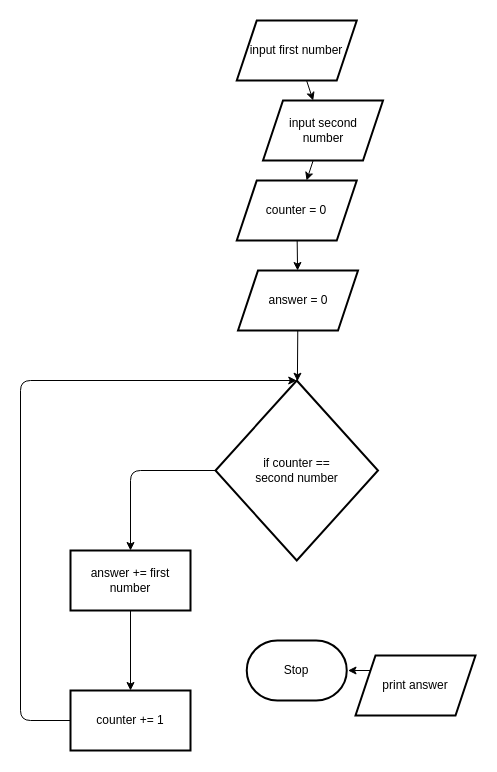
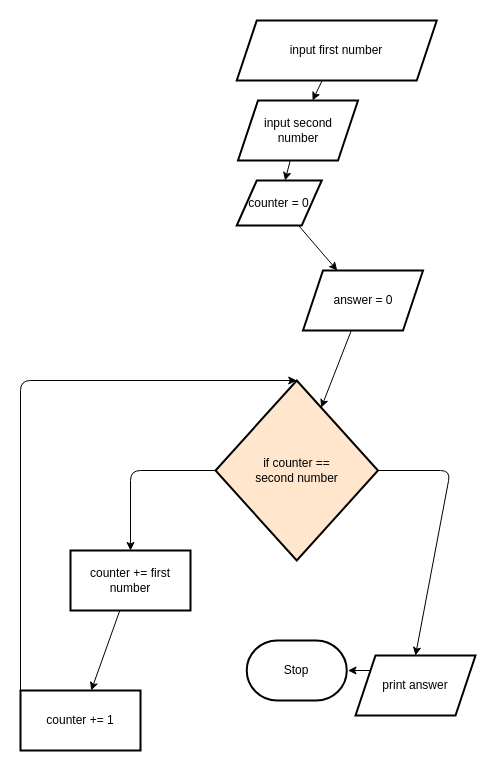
node "input first number": size 120x60 -> 200x60
node "input second number": moved (323, 131) -> (298, 131)
node "counter = 0": size 120x60 -> 85x45
node "answer = 0": moved (298, 301) -> (363, 301)
node "if counter == second number": fillcolor #ffffff -> #ffe6cc
edge "if counter == second number" -> "print answer": added
node "answer += first number": label "answer += first number" -> "counter += first number"
node "counter += 1": moved (131, 721) -> (81, 721)
